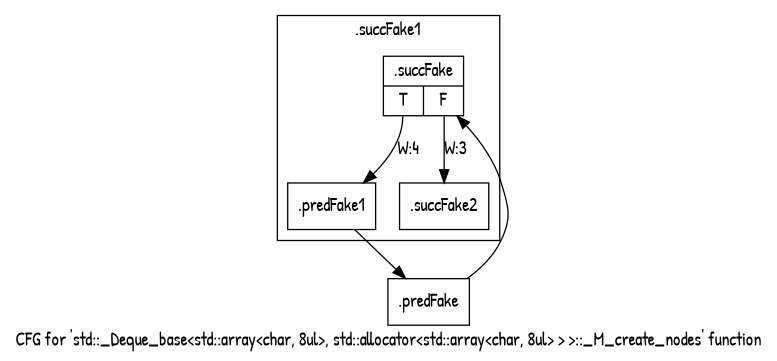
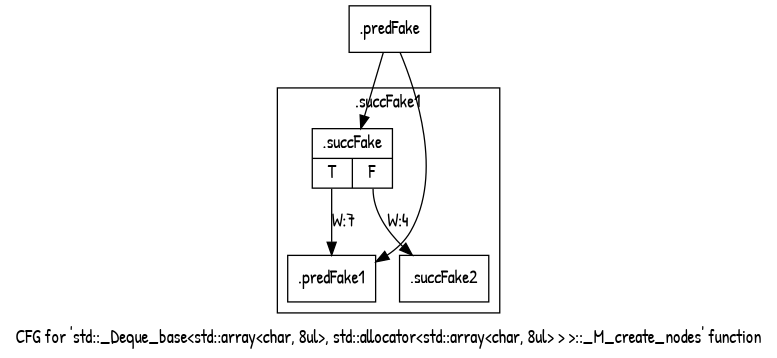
edge ".succFake" -> ".predFake1": label "W:4" -> "W:7"
edge ".succFake" -> ".succFake2": label "W:3" -> "W:4"
edge ".predFake1" -> ".predFake": reversed
